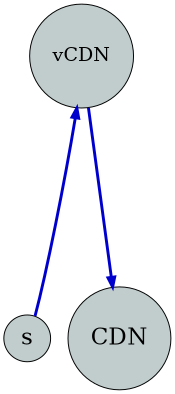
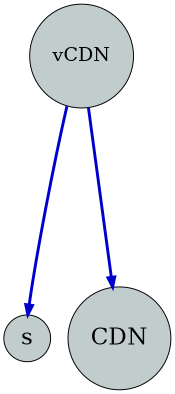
edge "s" -> "vCDN": reversed
